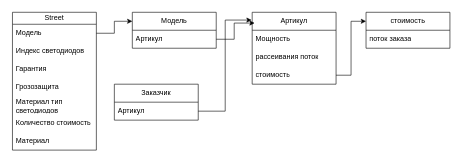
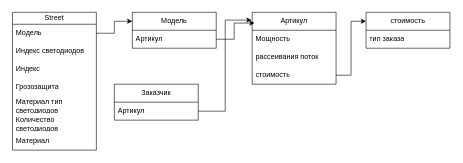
node "поток заказа": label "поток заказа" -> "тип заказа"
node "Гарантия": label "Гарантия" -> "Индекс"
node "Количество стоимость": label "Количество стоимость" -> "Количество светодиодов"
